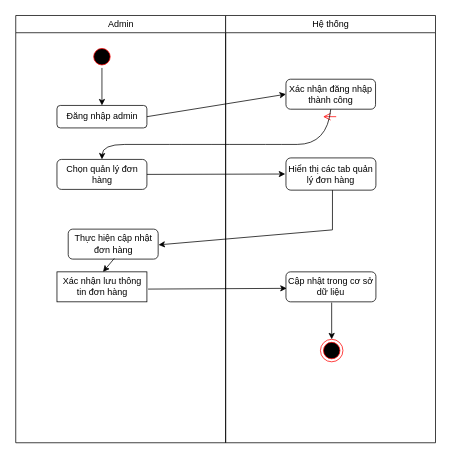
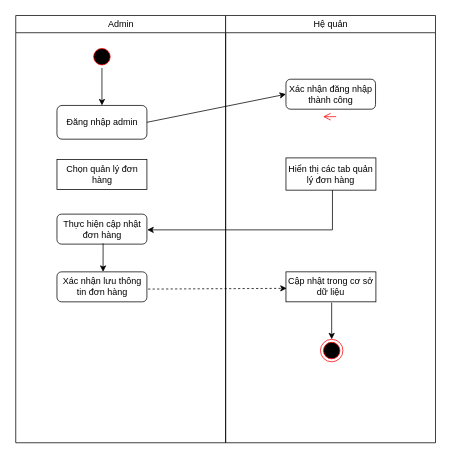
node "Hệ thống": label "Hệ thống" -> "Hệ quản"
node "Đăng nhập admin": size 90x23 -> 90x34
edge "Xác nhận đăng nhập thành công" -> "Chọn quản lý đơn hàng": removed
node "Chọn quản lý đơn hàng": shape rounded rectangle -> rectangle
edge "Chọn quản lý đơn hàng" -> "Hiển thị các tab quản lý đơn hàng": removed
node "Hiển thị các tab quản lý đơn hàng": shape rounded rectangle -> rectangle
node "Thực hiện cập nhật đơn hàng": moved (113, 244) -> (102, 229)
node "Xác nhận lưu thông tin đơn hàng": shape rectangle -> rounded rectangle
node "Cập nhật trong cơ sở dữ liệu": shape rounded rectangle -> rectangle
edge "Xác nhận lưu thông tin đơn hàng" -> "Cập nhật trong cơ sở dữ liệu": style solid -> dashed
